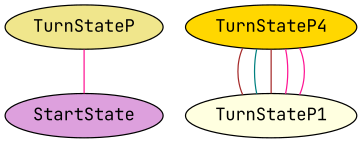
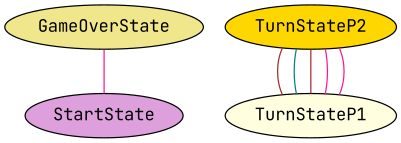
node "TurnStateP": label "TurnStateP" -> "GameOverState"
node "TurnStateP4": label "TurnStateP4" -> "TurnStateP2"
